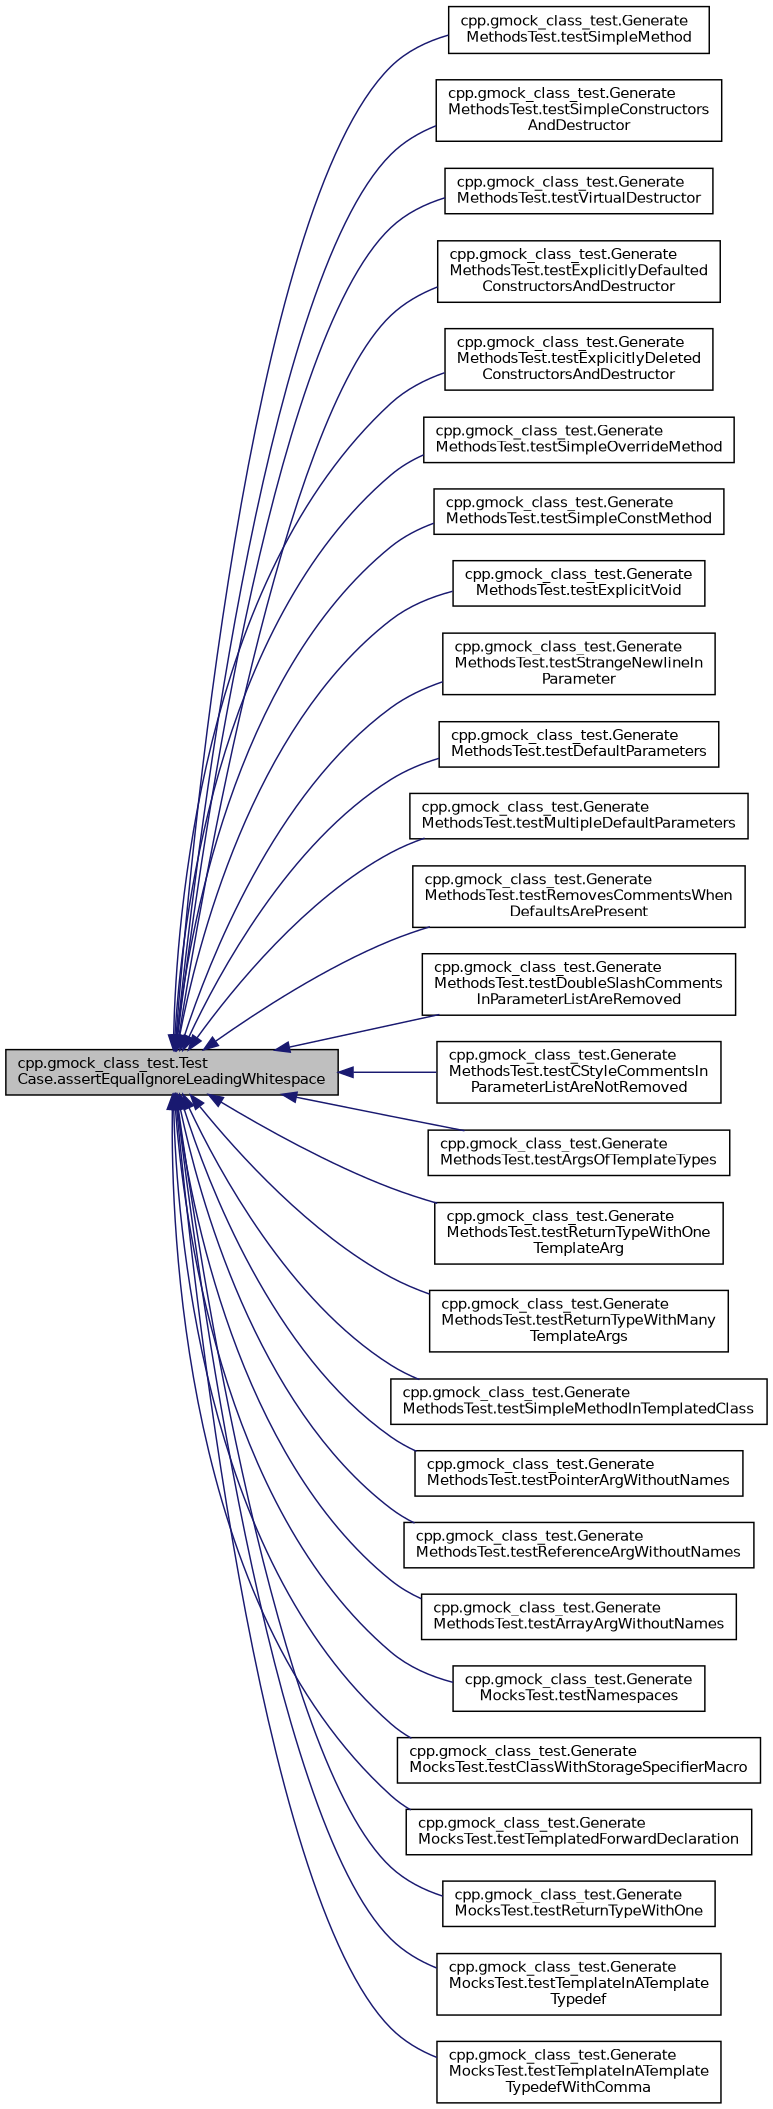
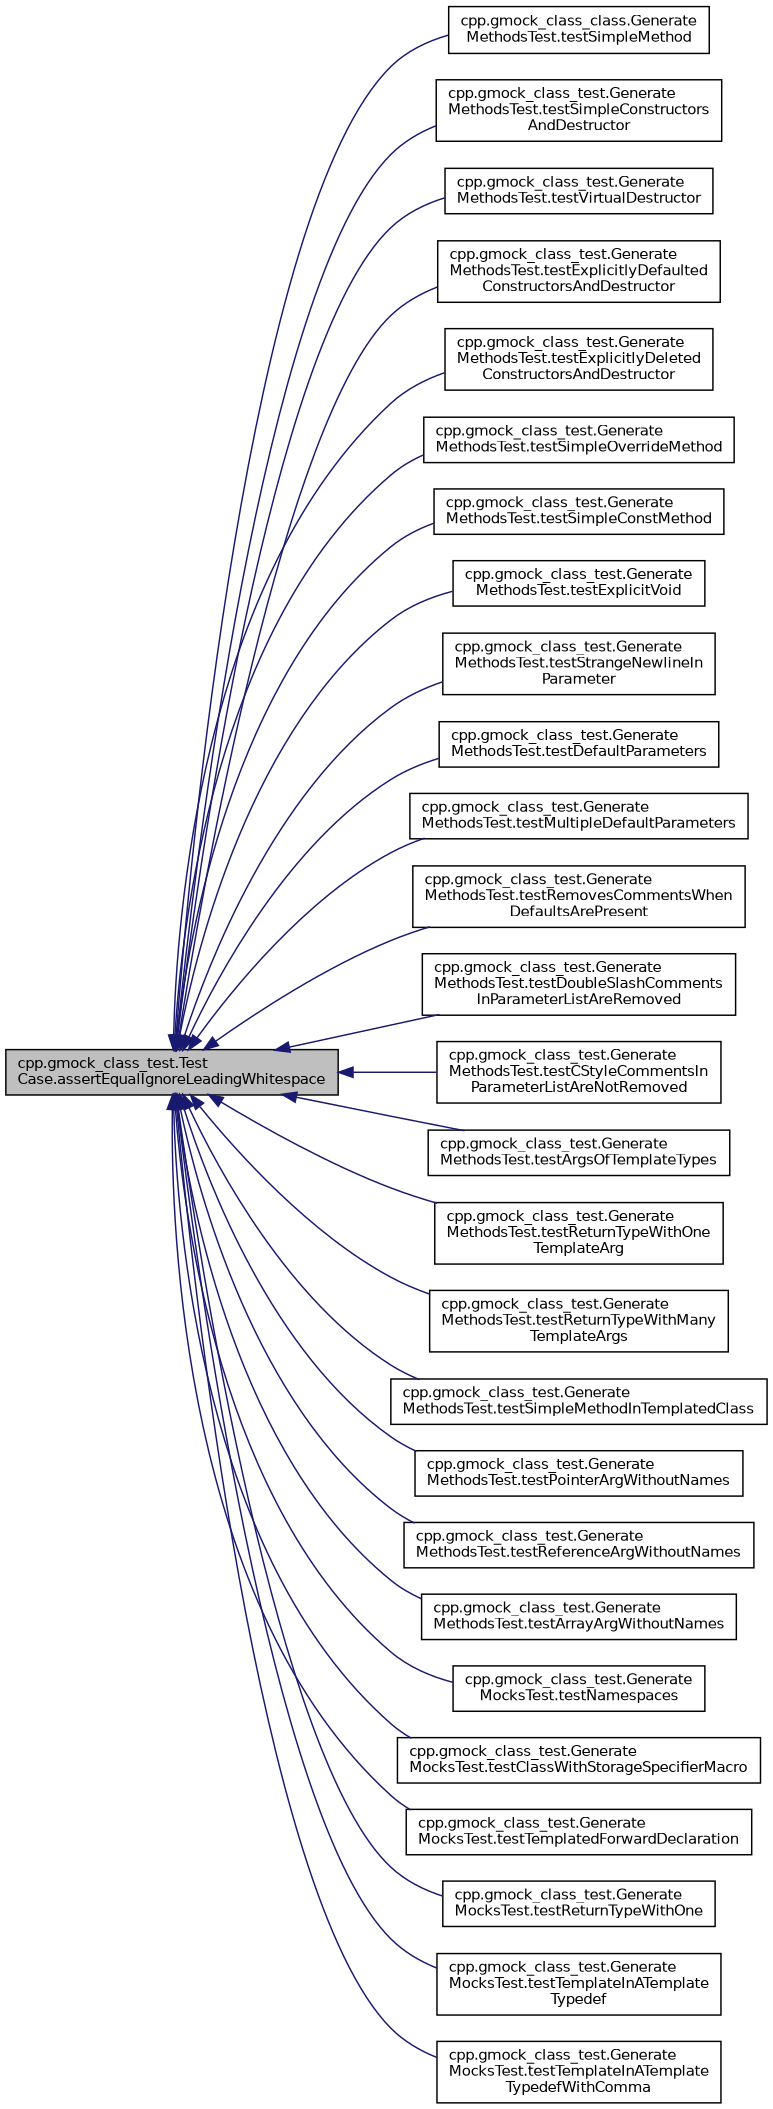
node "cpp.gmock_class_test.Generate MethodsTest.testSimpleMethod": label "cpp.gmock_class_test.Generate MethodsTest.testSimpleMethod" -> "cpp.gmock_class_class.Generate MethodsTest.testSimpleMethod"
